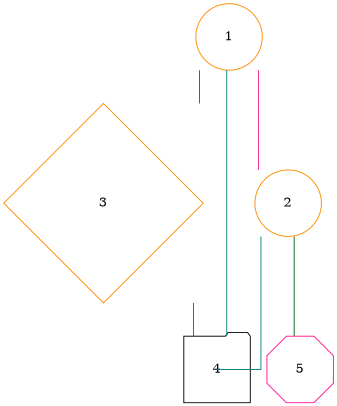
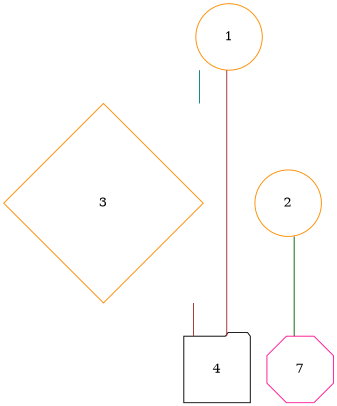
edge "1" -- "3": color brown -> teal
edge "1" -- "2": removed
edge "1" -- "4": color teal -> brown
edge "2" -- "4": removed
node "5": label "5" -> "7"
